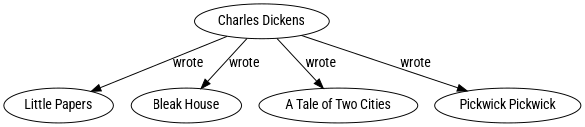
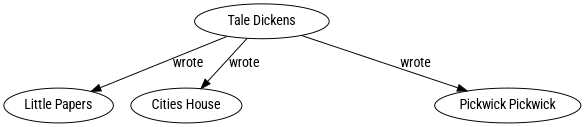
node "Charles Dickens": label "Charles Dickens" -> "Tale Dickens"
node "Bleak House": label "Bleak House" -> "Cities House"
node "A Tale of Two Cities": removed
